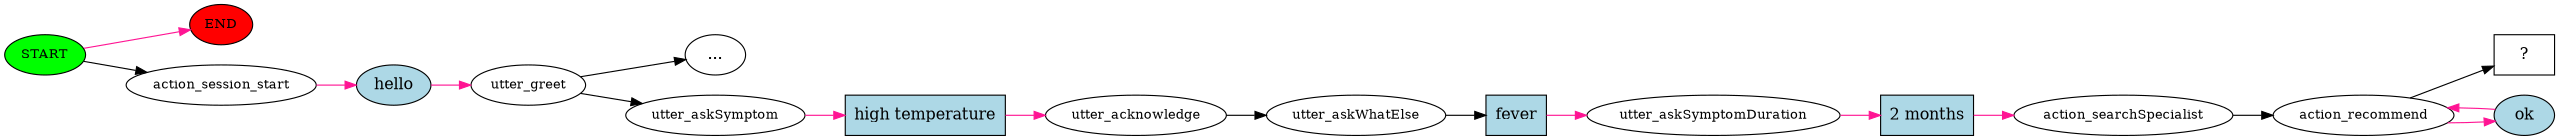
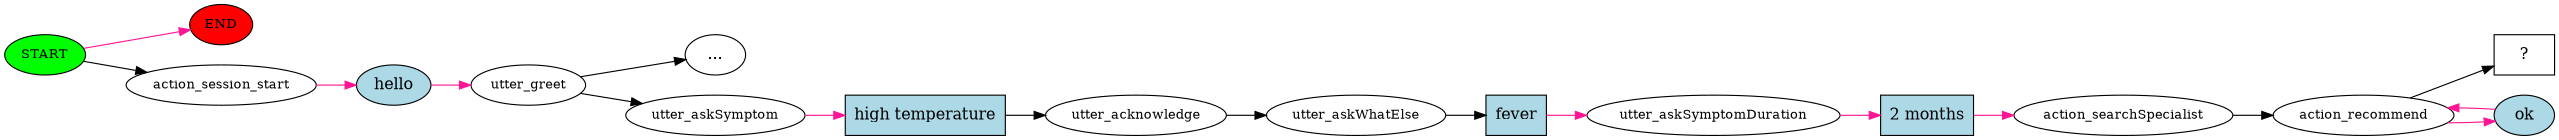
edge "high temperature" -> "utter_acknowledge": color deeppink -> black
